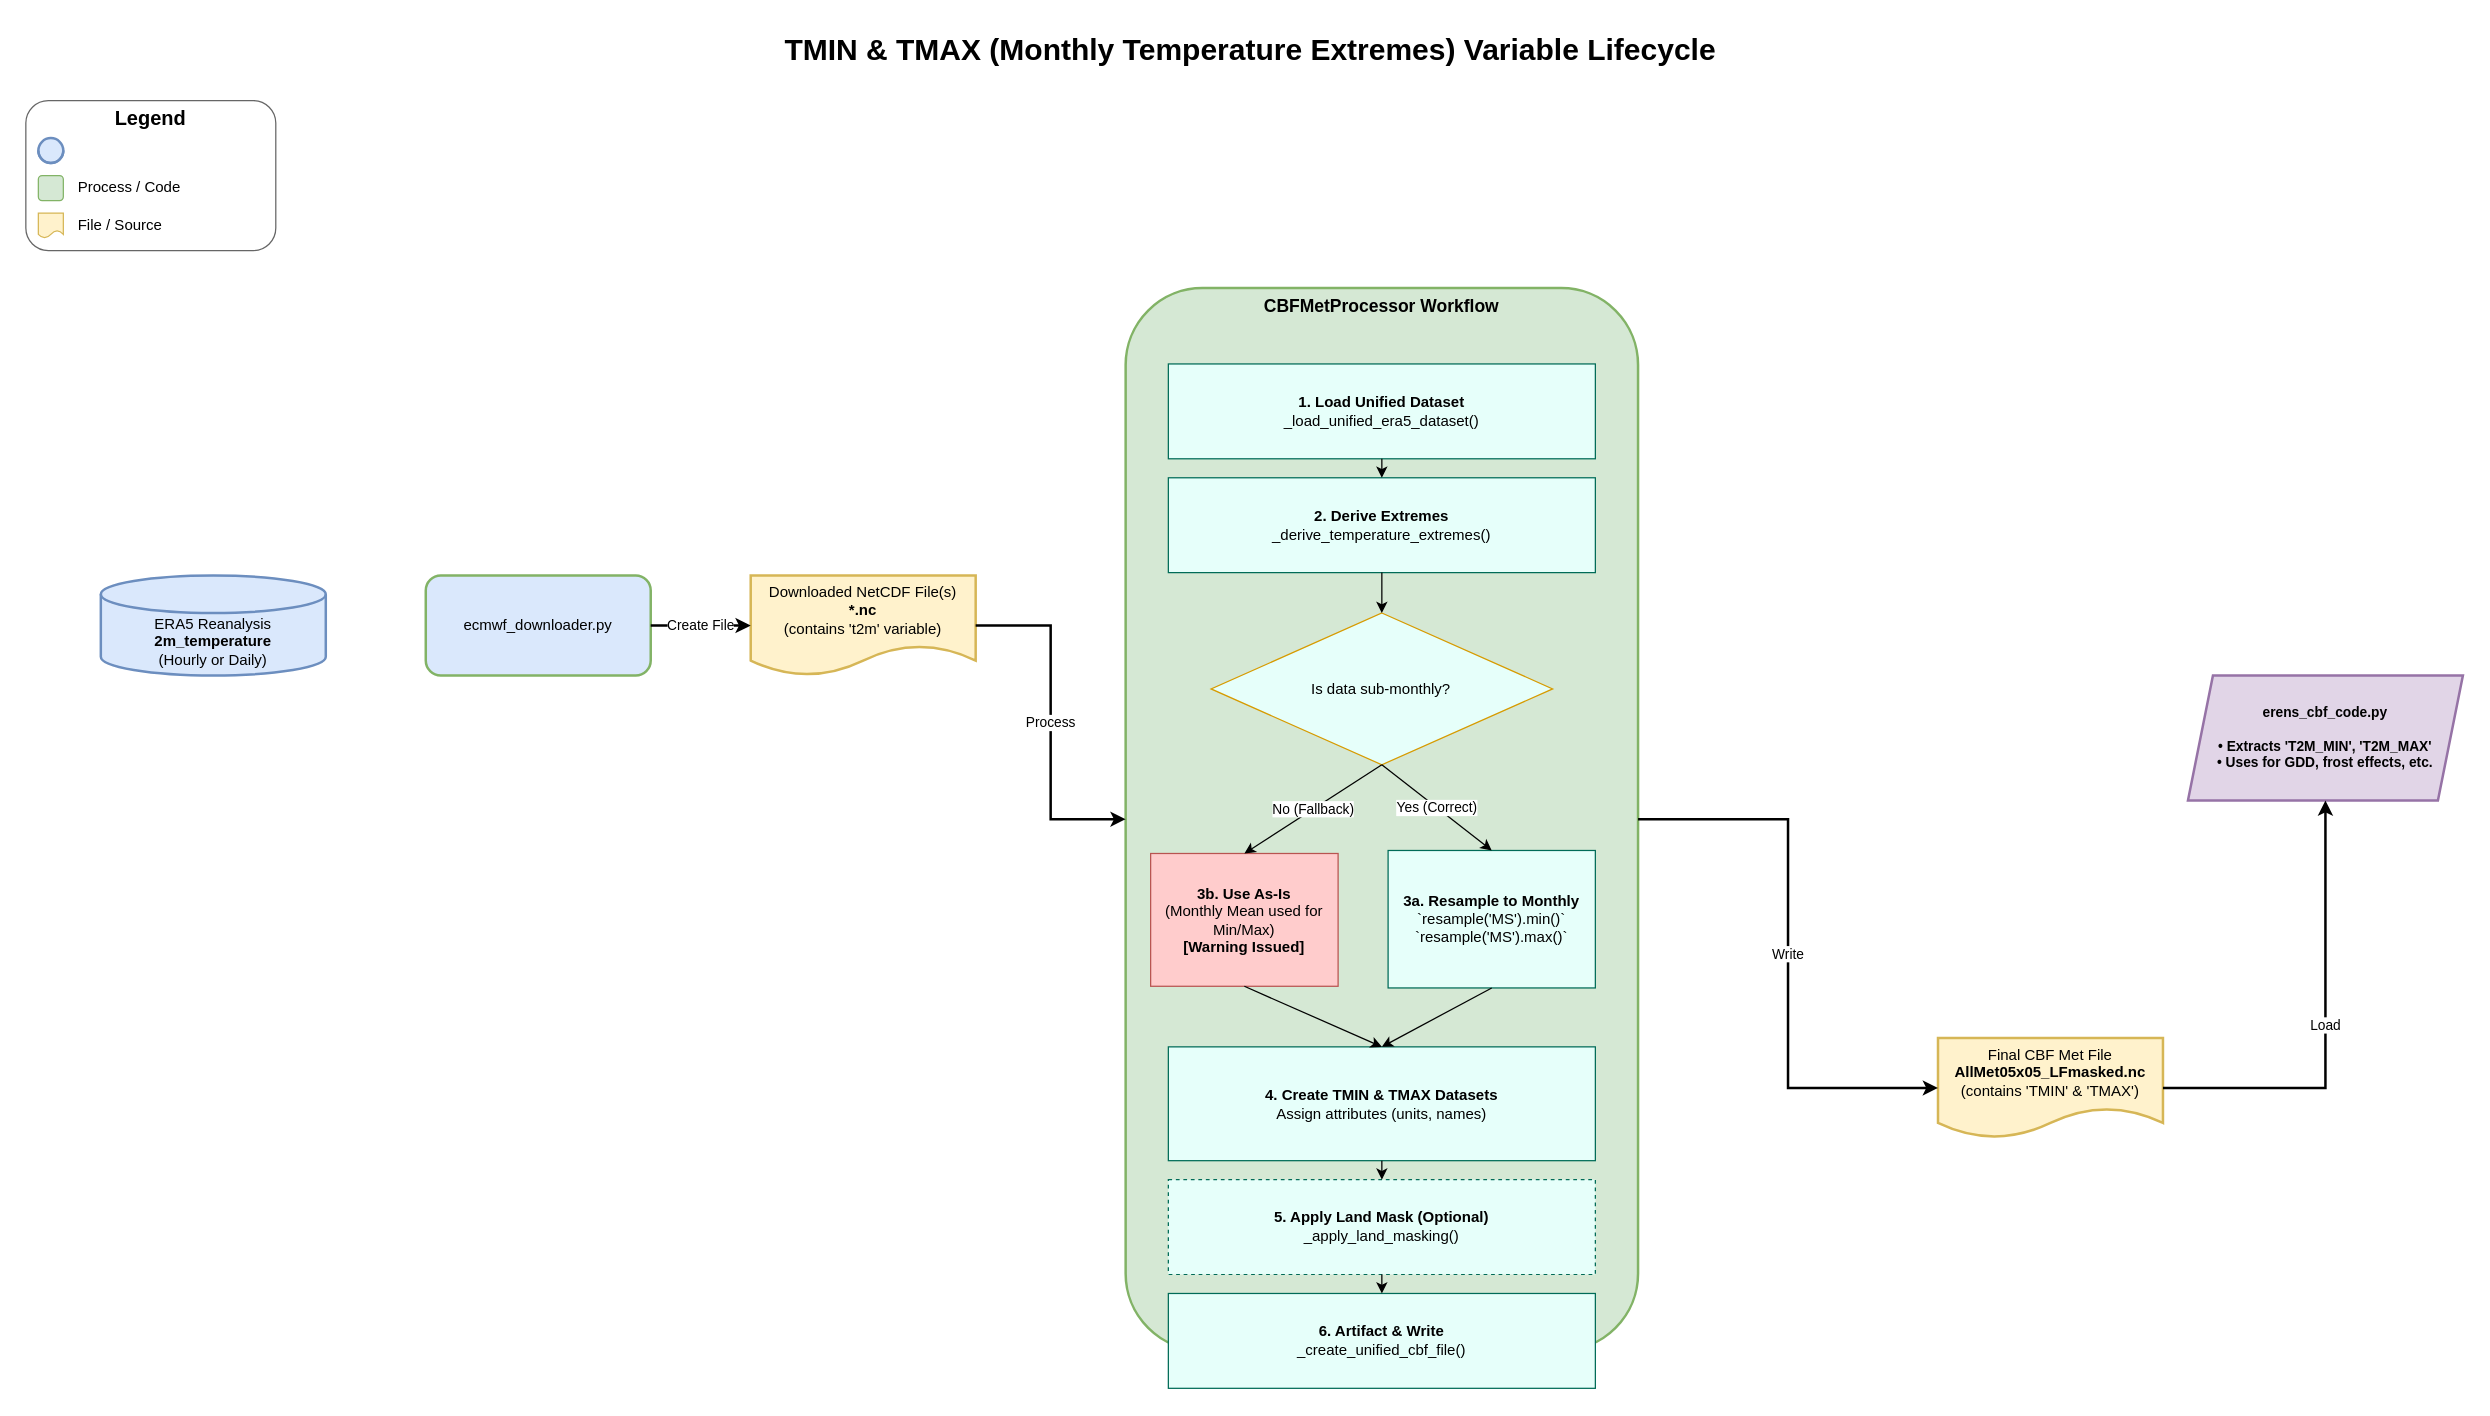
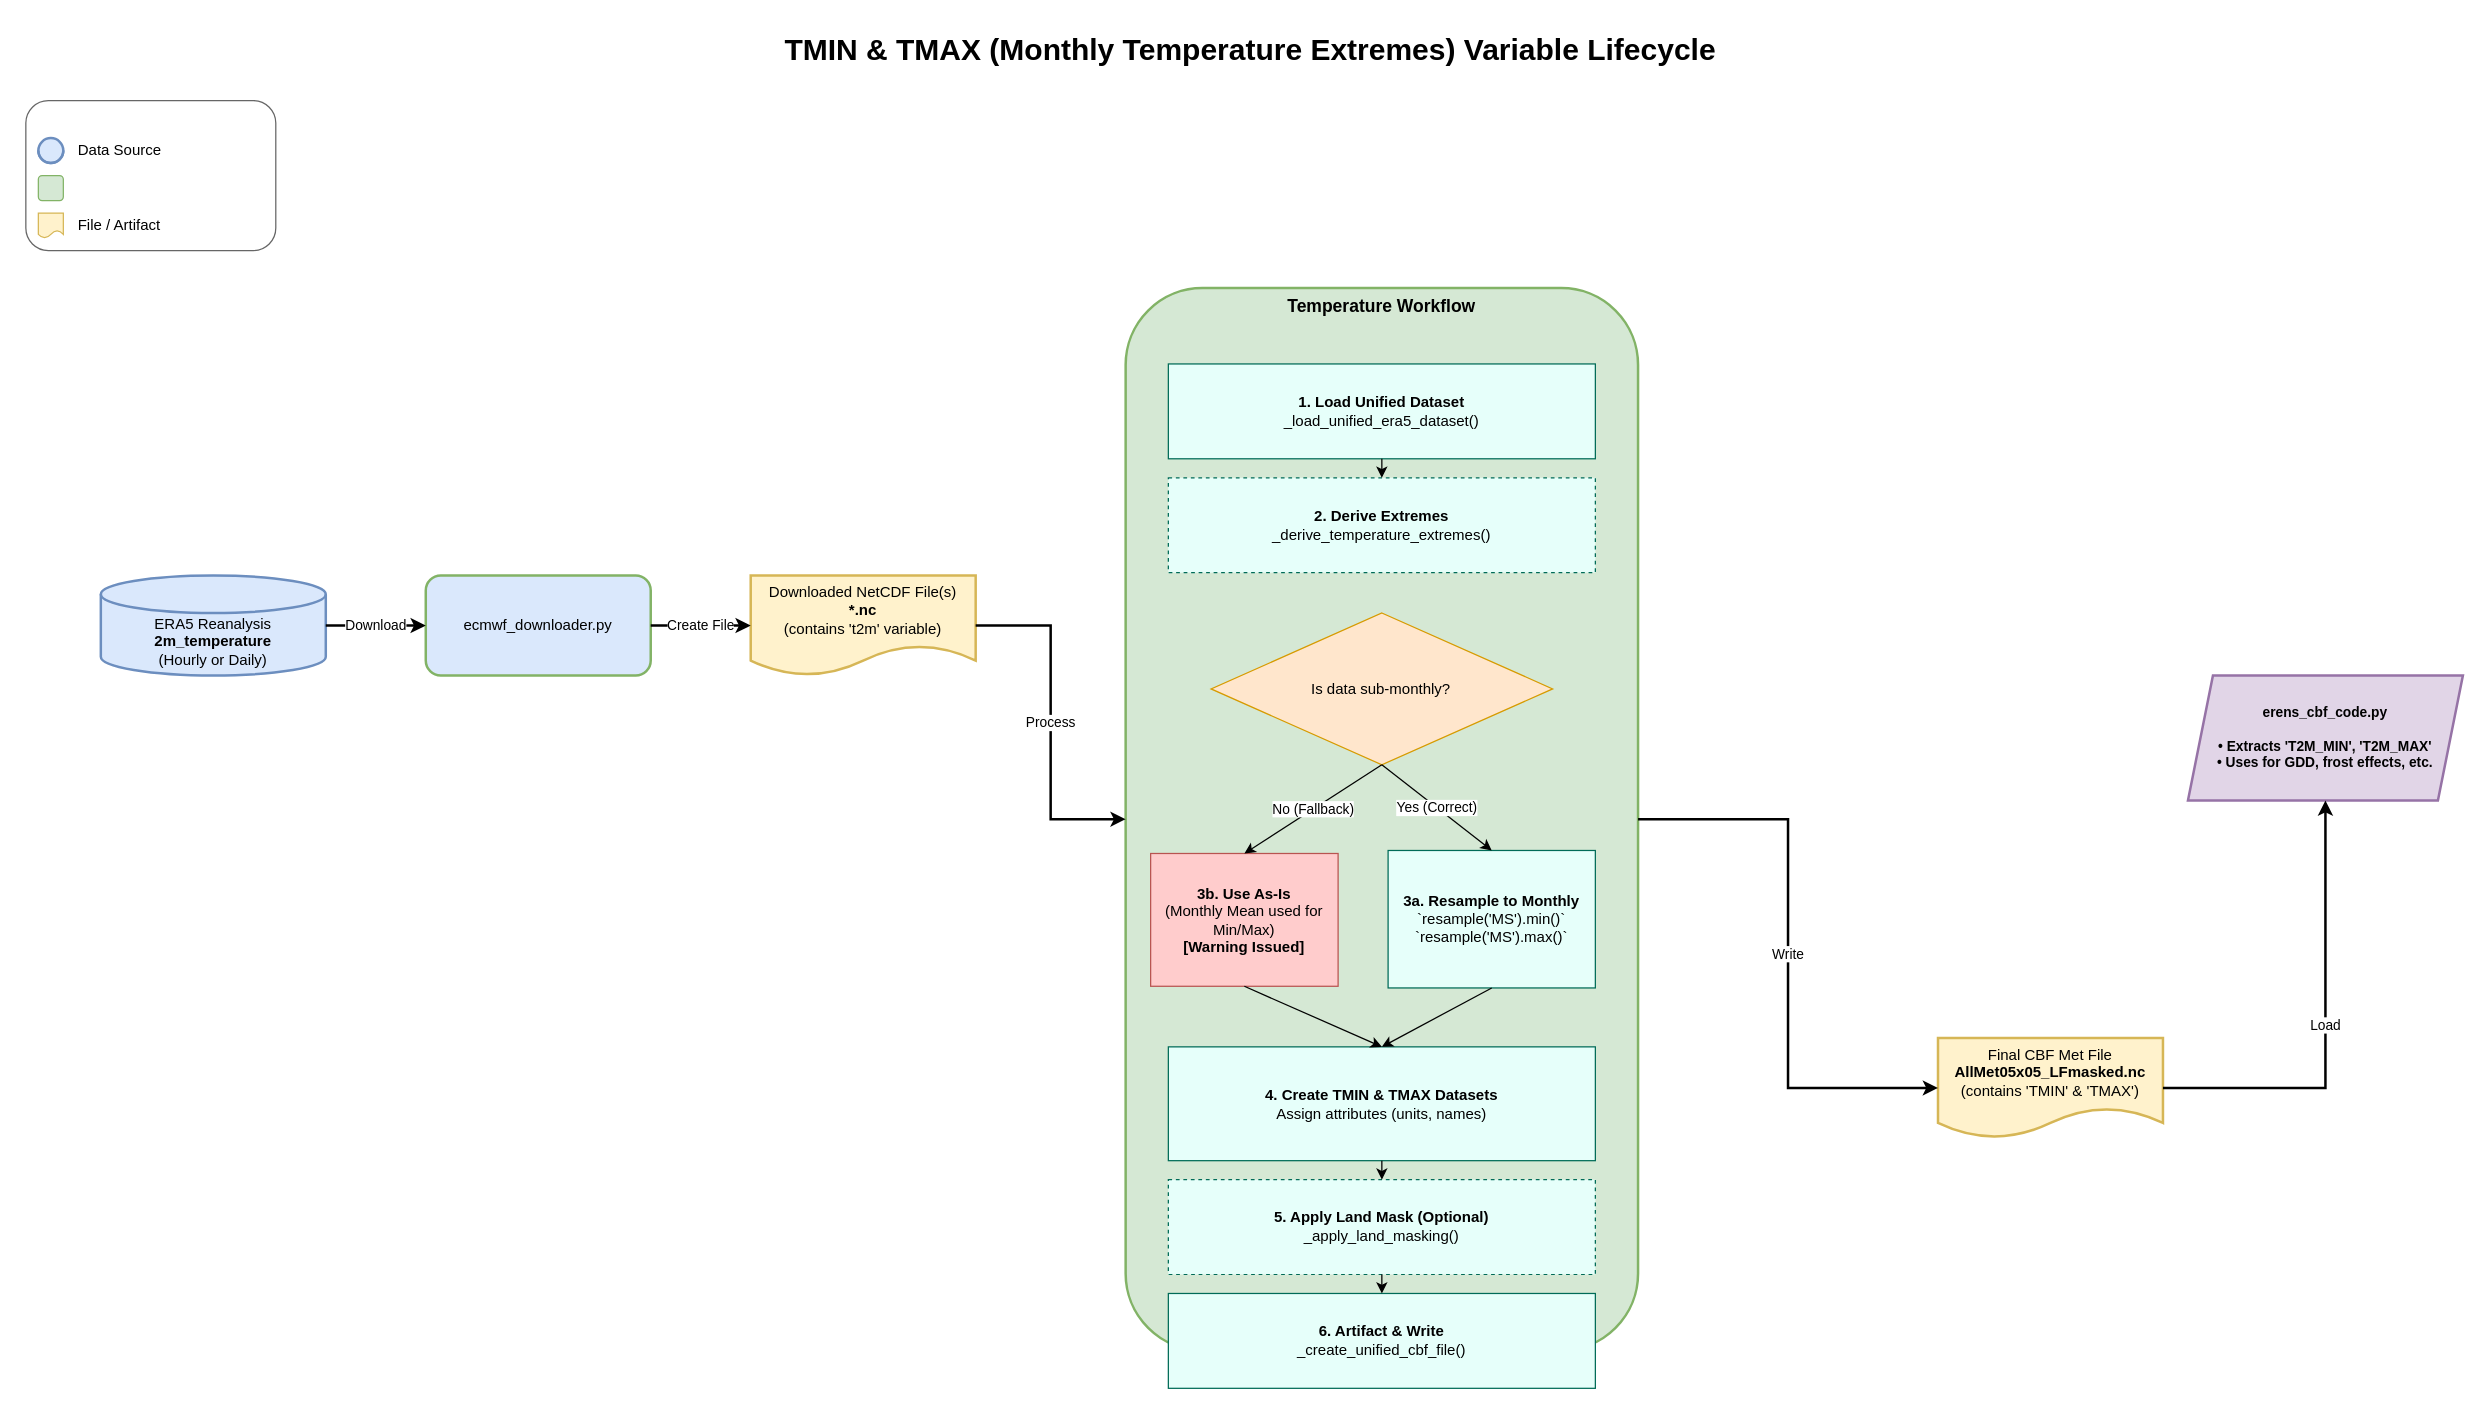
node "Legend": removed
node "Data Source": added
node "Process / Code": removed
node "File / Source": label "File / Source" -> "File / Artifact"
node "CBFMetProcessor Workflow": label "CBFMetProcessor Workflow" -> "Temperature Workflow"
node "2. Derive Extremes _derive_temperature_extremes()": style solid -> dashed
edge "2. Derive Extremes _derive_temperature_extremes()" -> "Is data sub-monthly?": removed
edge "ERA5 Reanalysis 2m_temperature (Hourly or Daily)" -> "ecmwf_downloader.py": added, label "Download"
node "Is data sub-monthly?": fillcolor #e6fffa -> #ffe6cc
